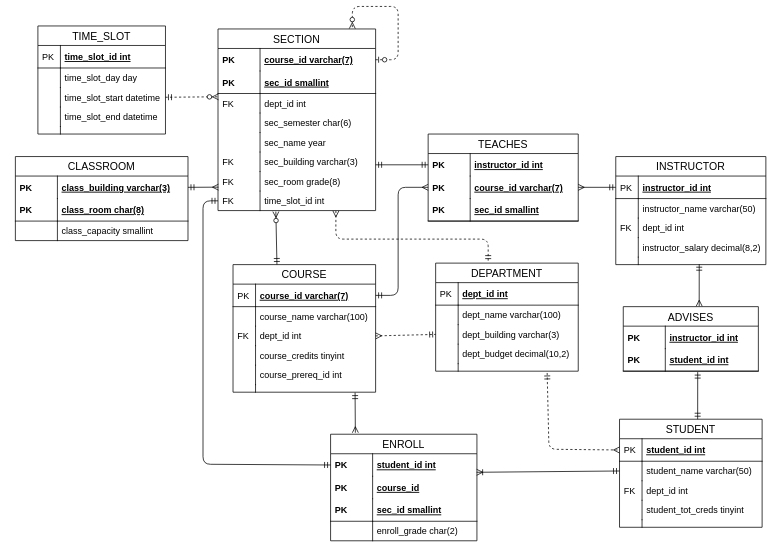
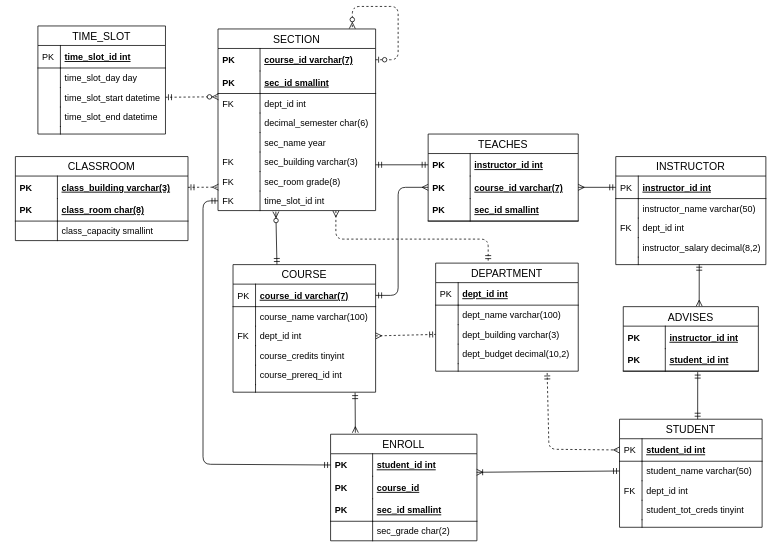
node "sec_semester char(6)": label "sec_semester char(6)" -> "decimal_semester char(6)"
edge "sec_room grade(8)" -- "class_building varchar(3)": style solid -> dashed
node "enroll_grade char(2)": label "enroll_grade char(2)" -> "sec_grade char(2)"
